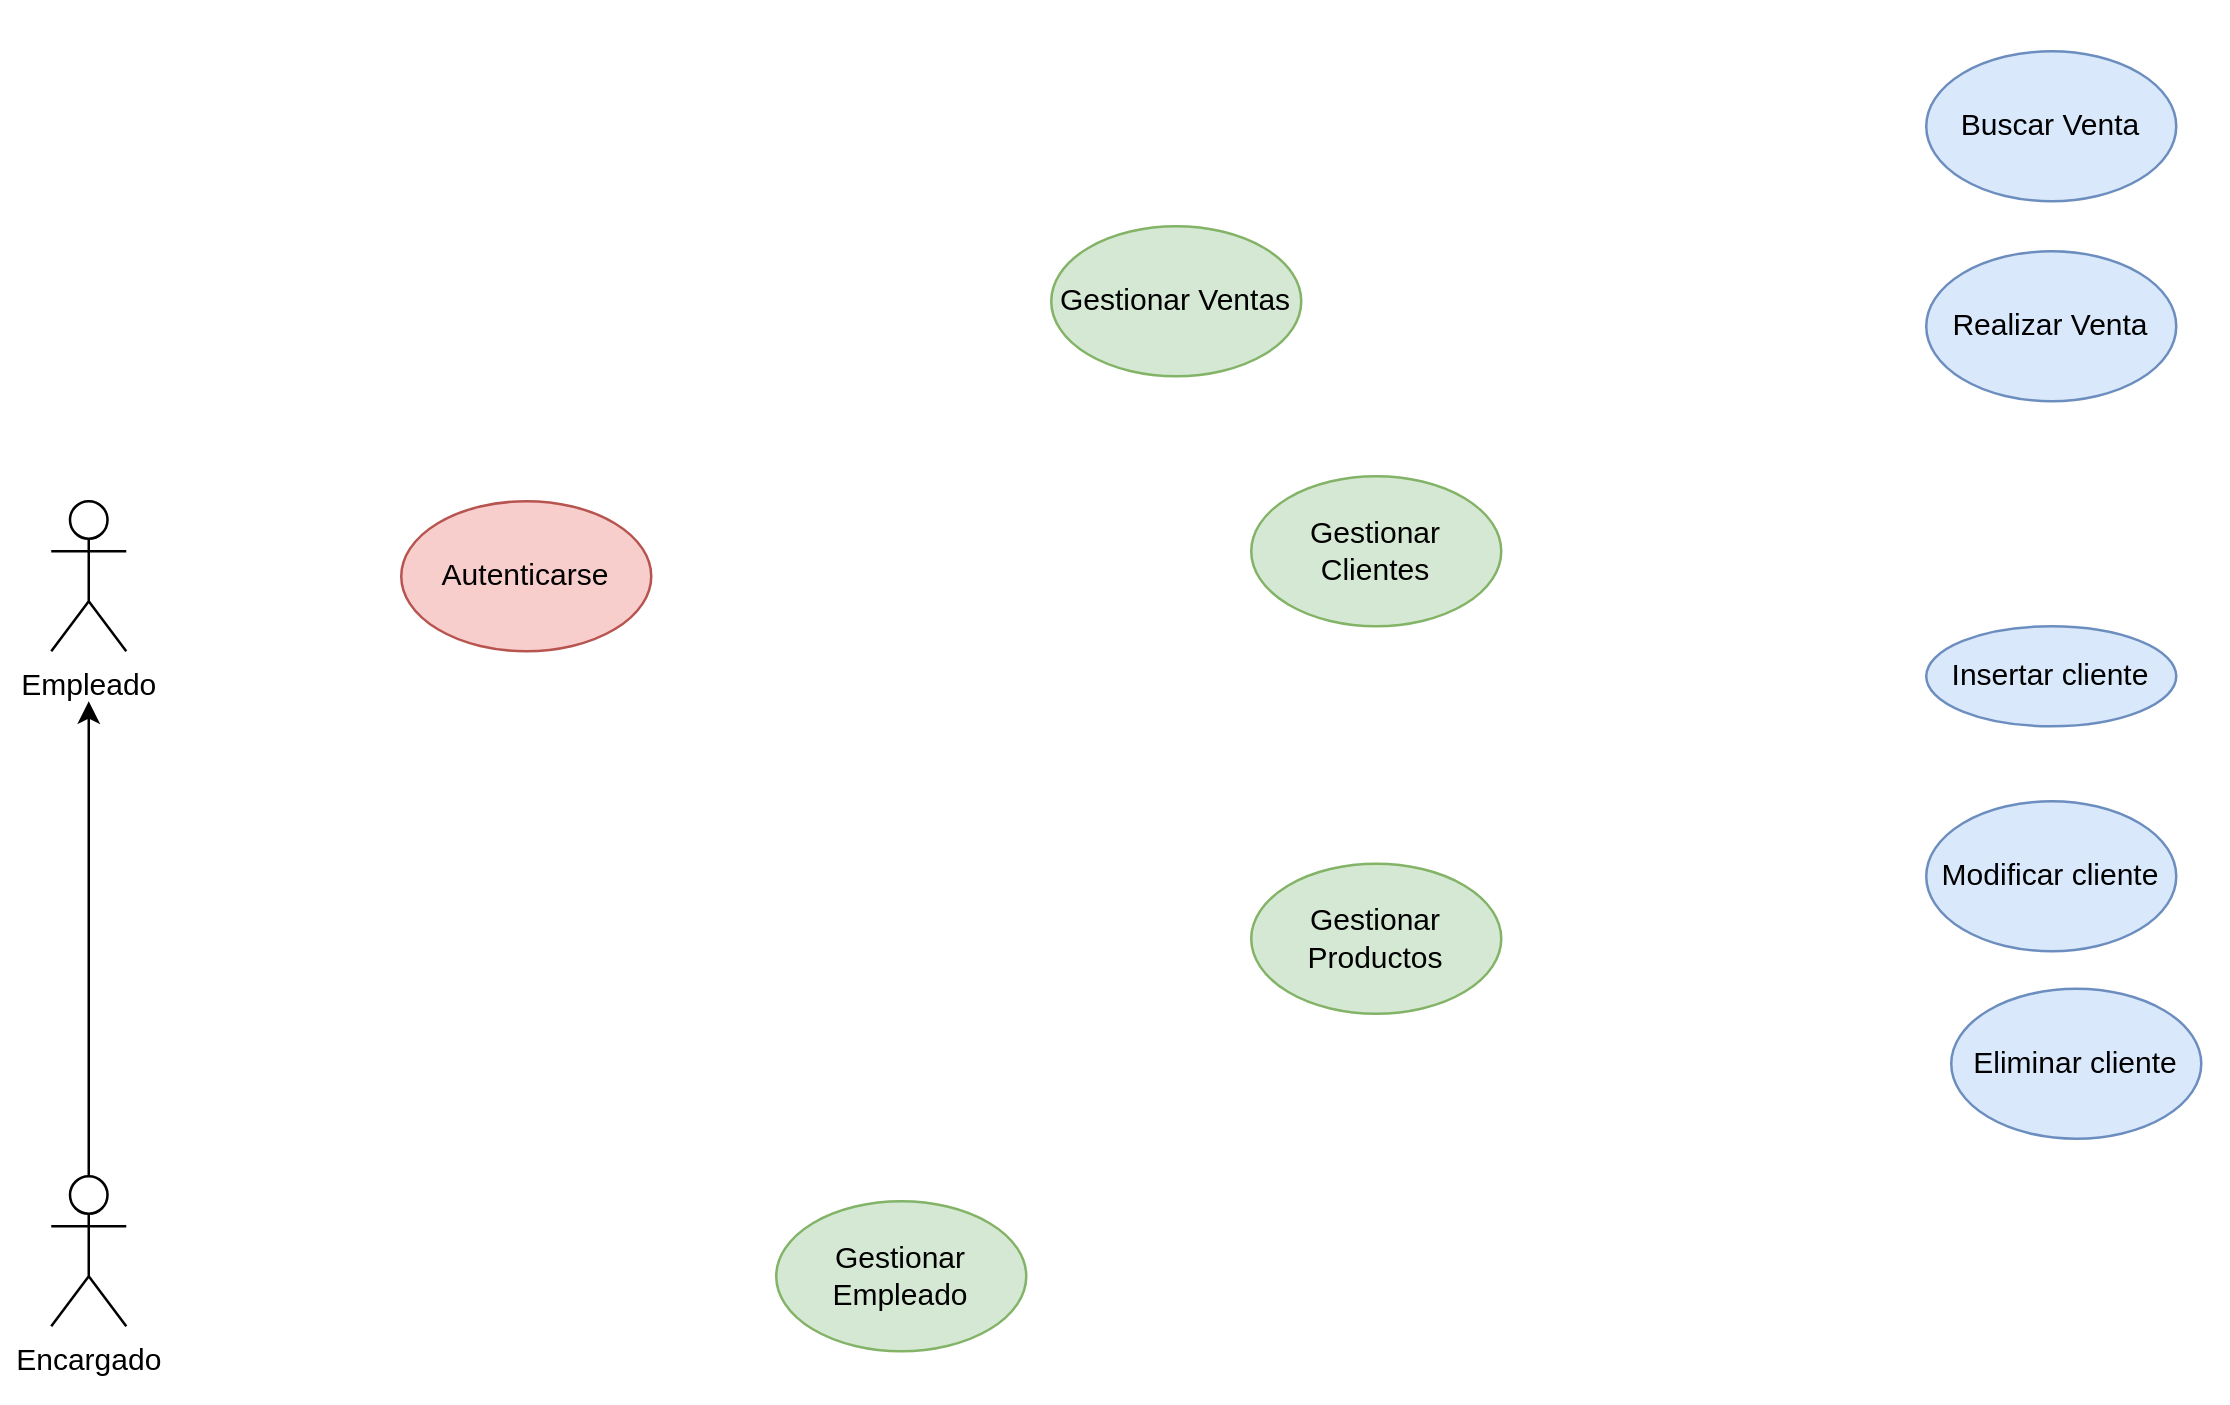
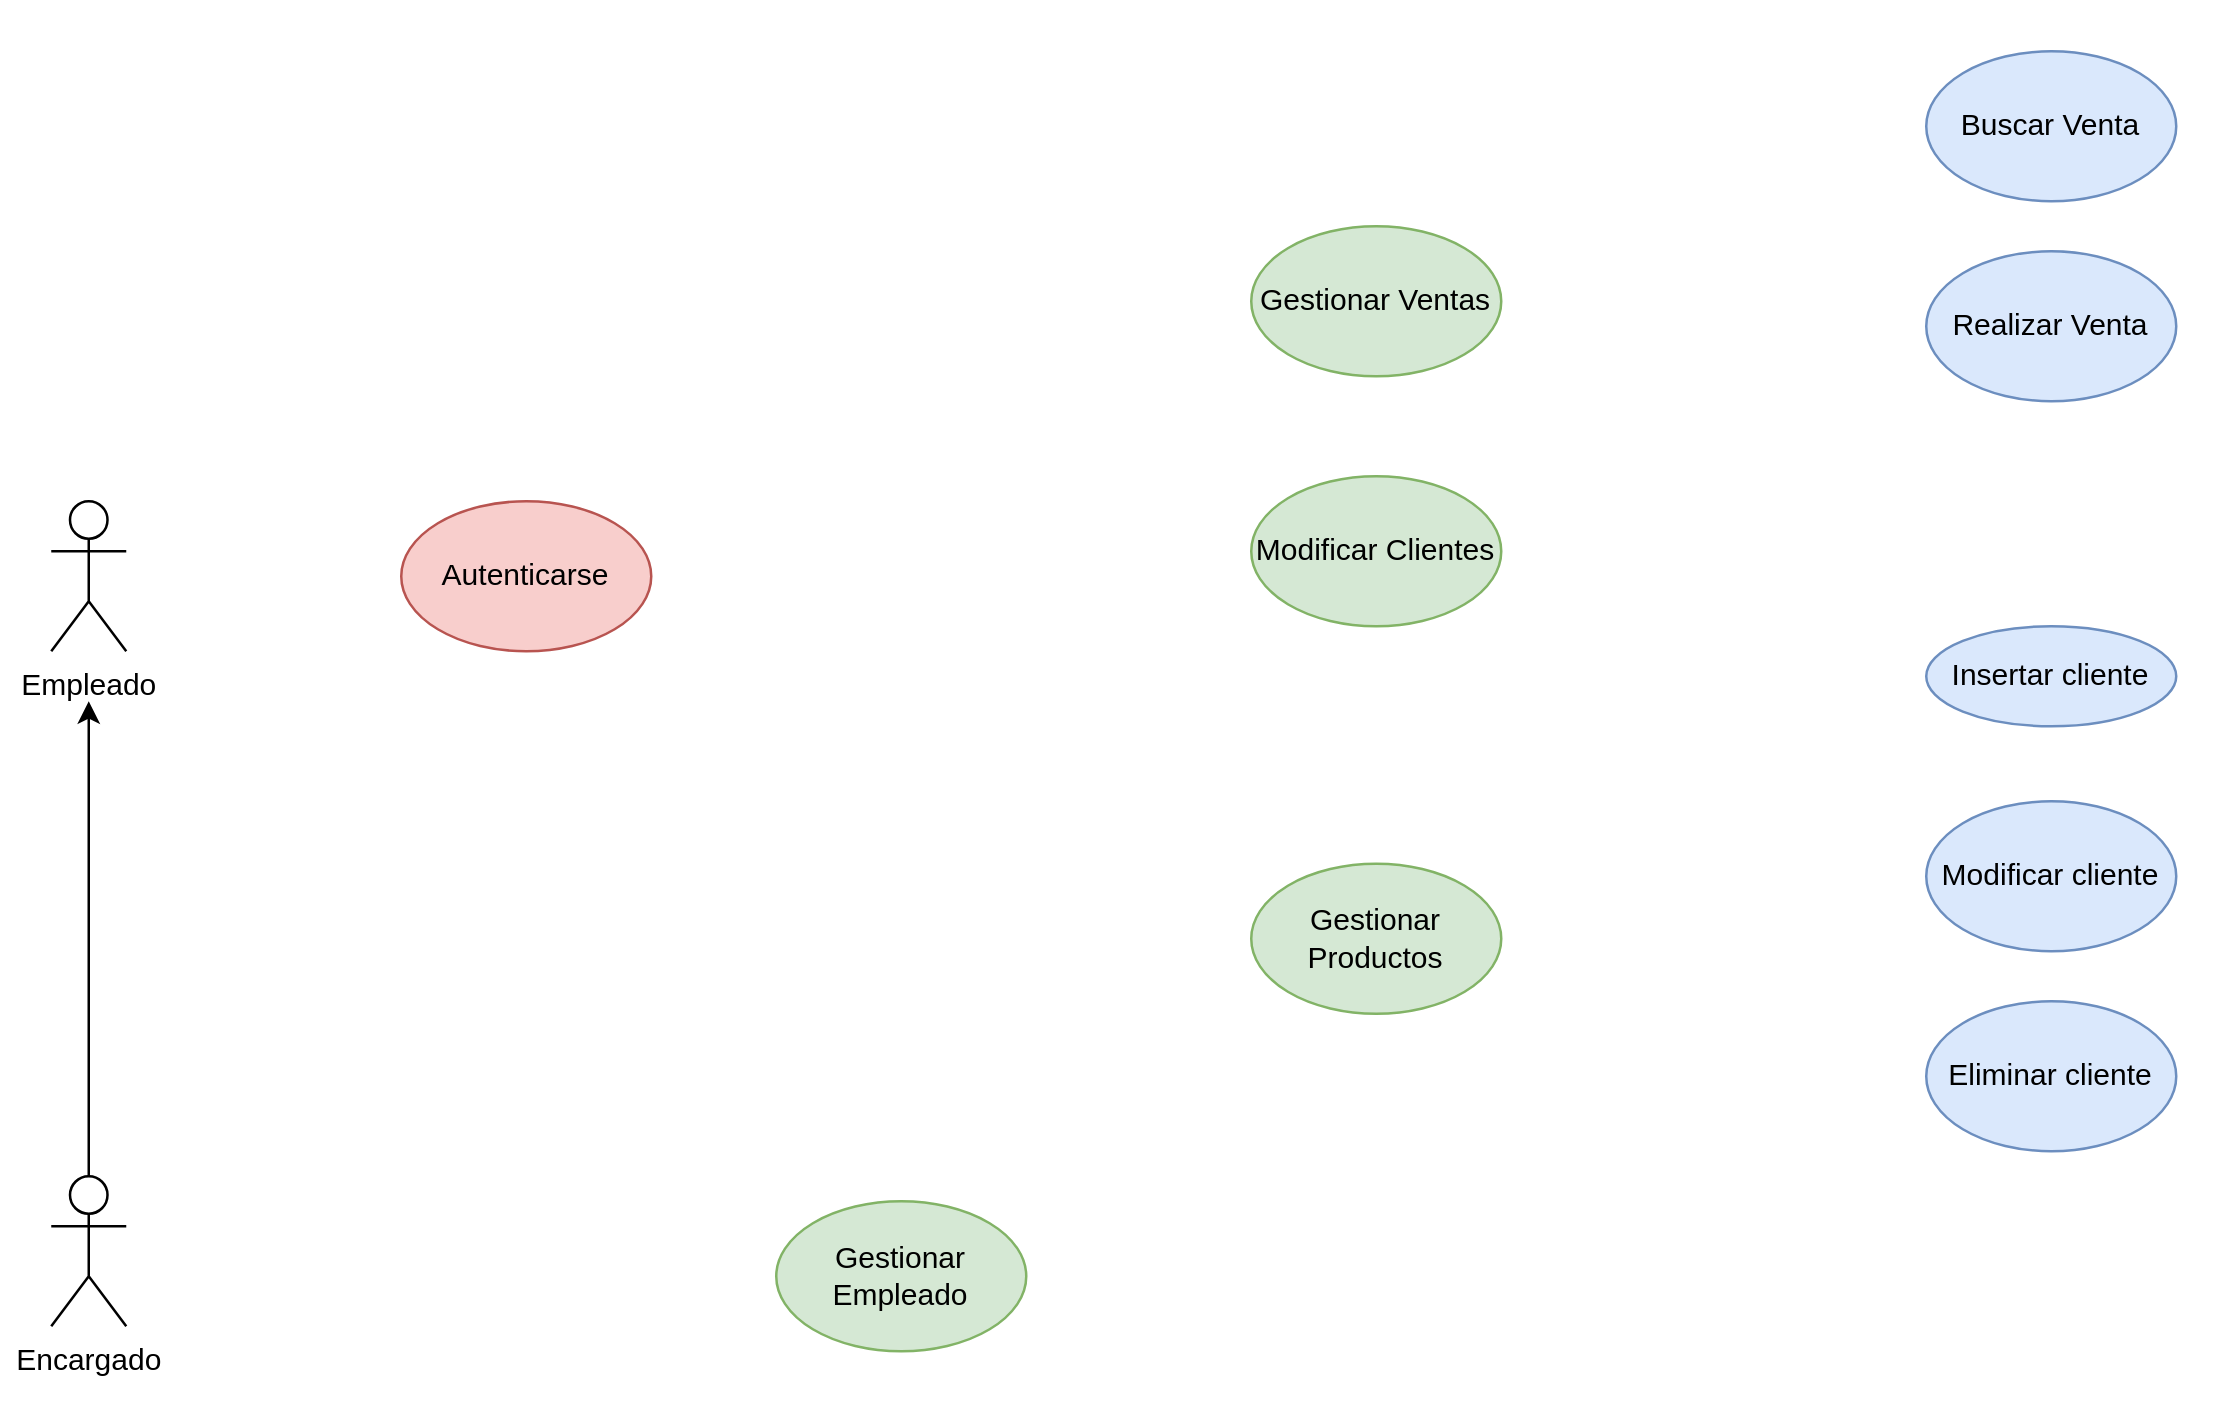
node "Gestionar Ventas": moved (1176, 301) -> (1376, 301)
node "Gestionar Clientes": label "Gestionar Clientes" -> "Modificar Clientes"
node "Eliminar cliente": moved (2076, 1064) -> (2051, 1076)
